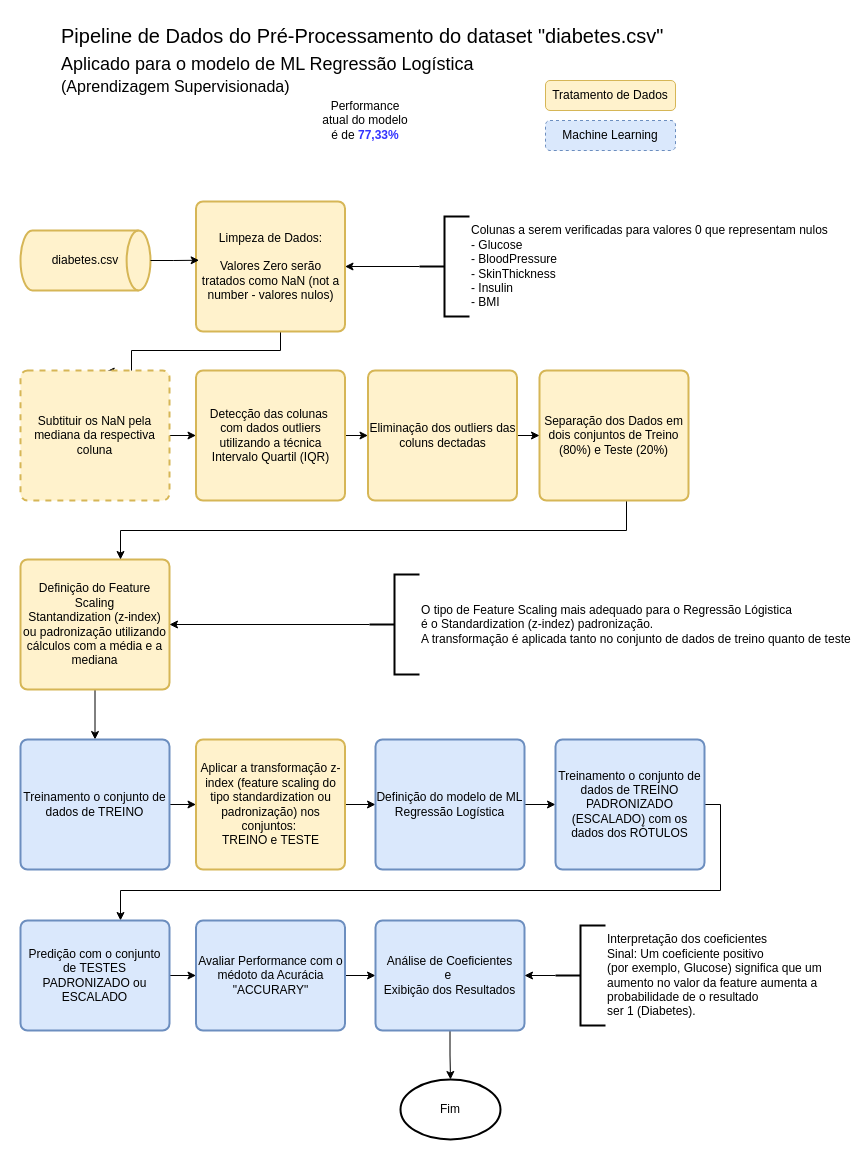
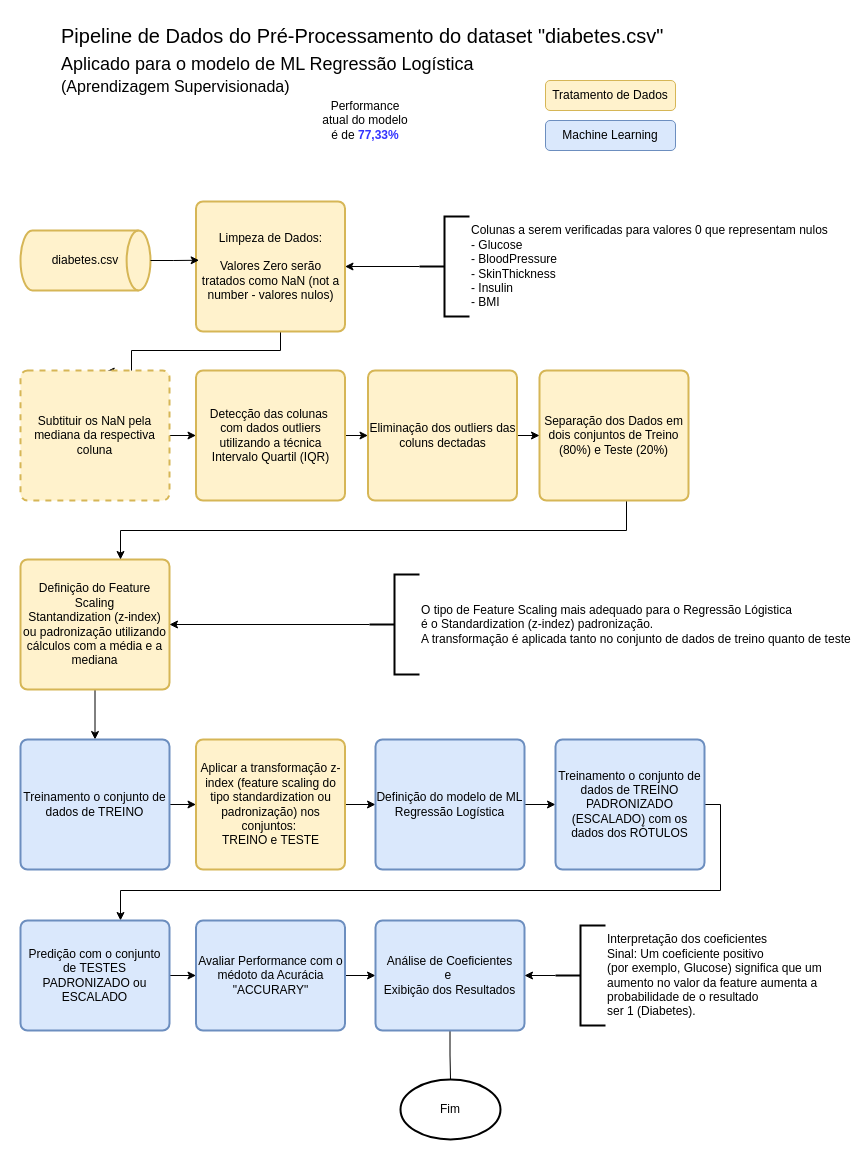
node "Machine Learning": style dashed -> solid
edge "Análise de Coeficientes e Exibição dos Resultados" -> "Fim": arrowhead classic -> none
